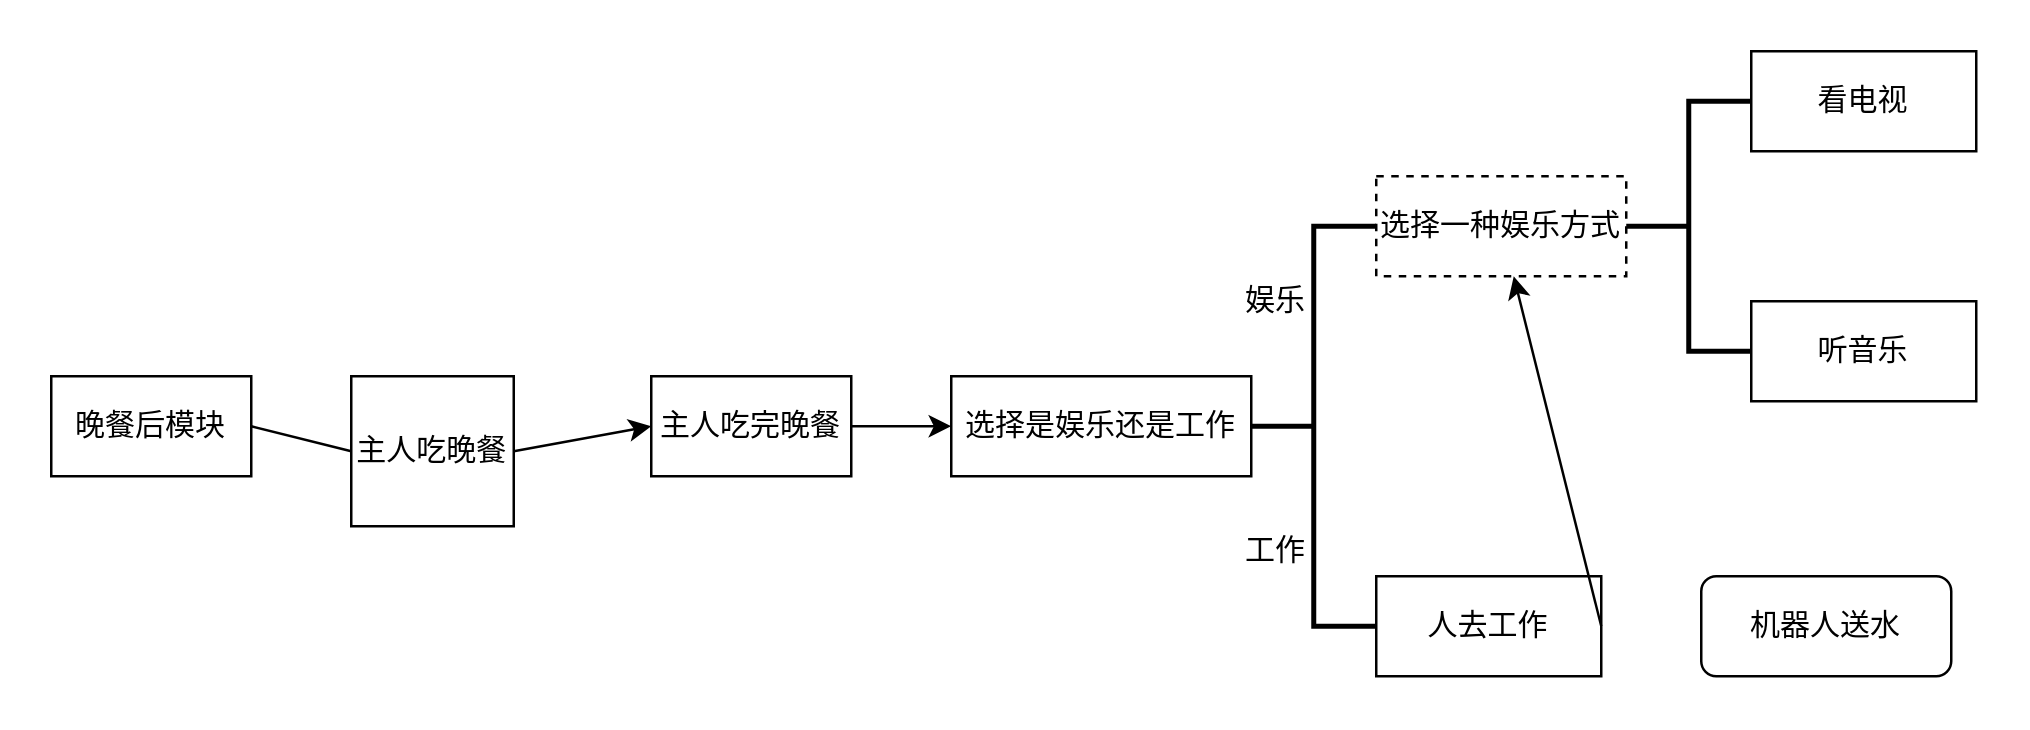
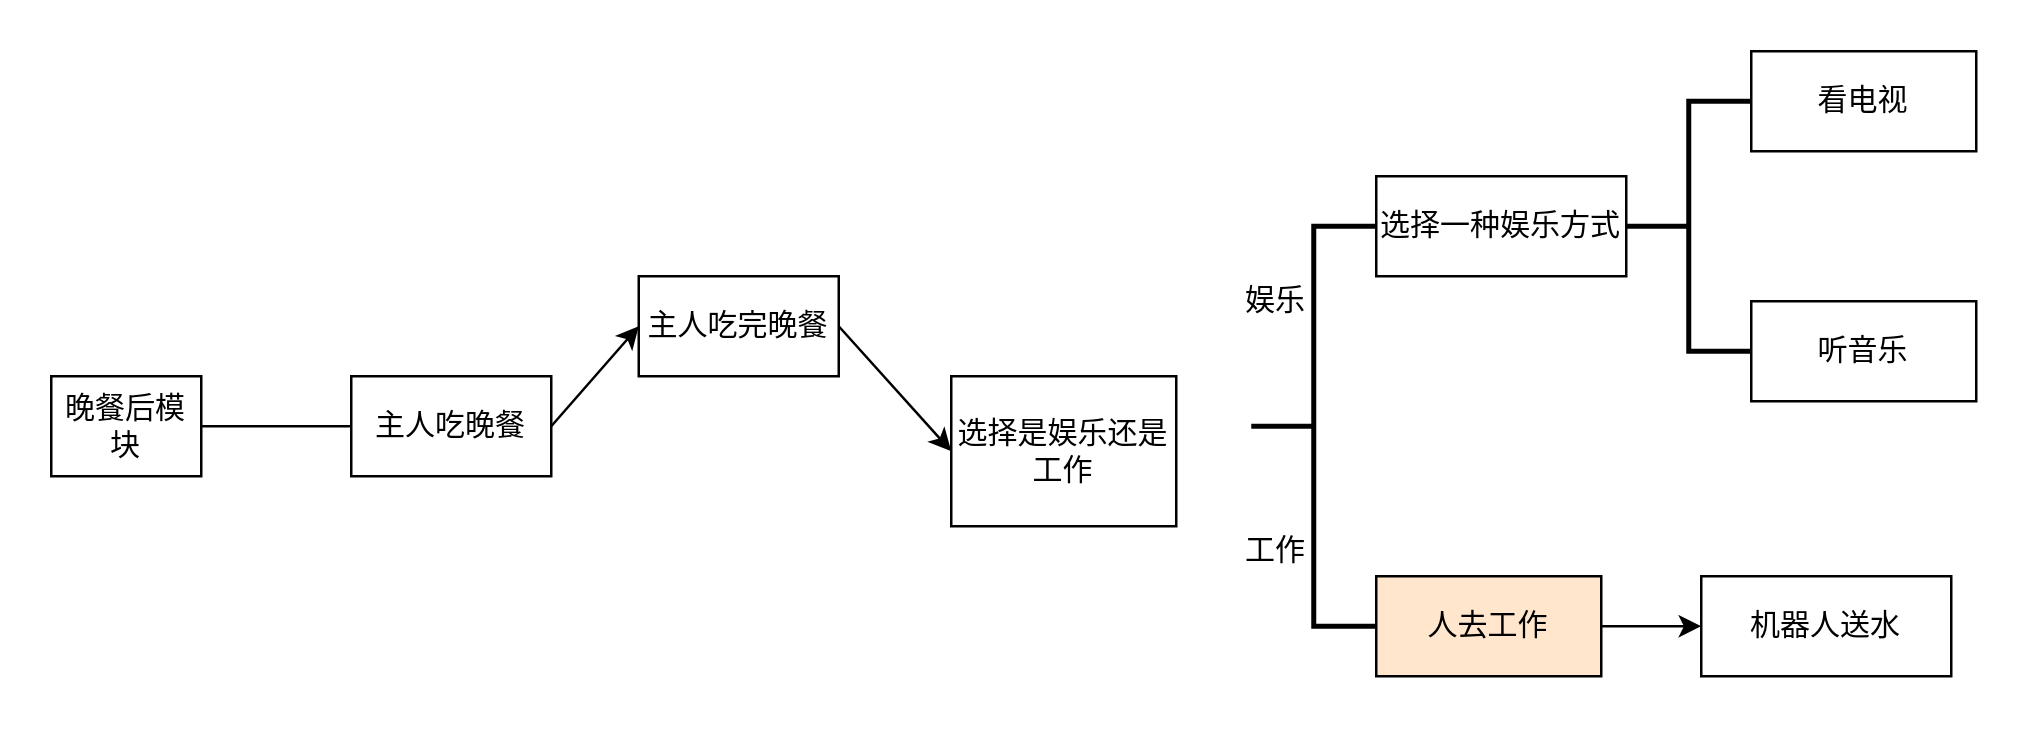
node "选择一种娱乐方式": style dashed -> solid
node "晚餐后模块": size 200x100 -> 150x100
node "主人吃完晚餐": moved (751, 426) -> (739, 326)
node "选择是娱乐还是工作": size 300x100 -> 225x150
node "主人吃晚餐": size 163x150 -> 200x100
edge "人去工作" -> "选择一种娱乐方式": now "人去工作" -> "机器人送水"
node "人去工作": fillcolor #ffffff -> #ffe6cc
node "机器人送水": shape rounded rectangle -> rectangle
